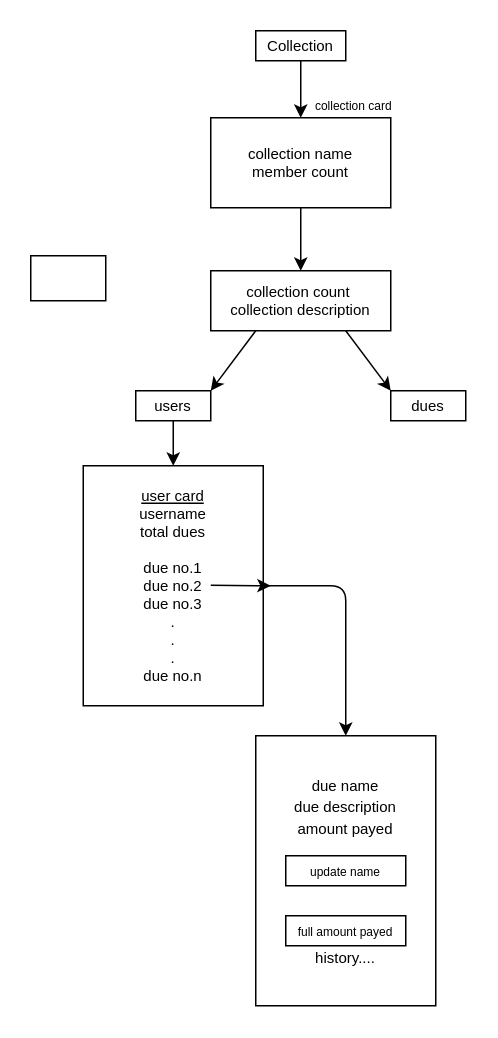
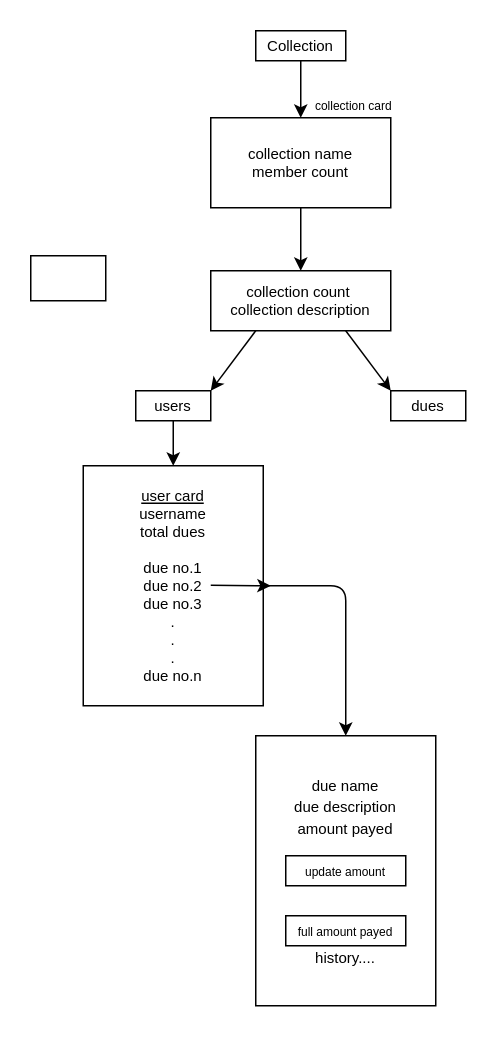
node "update name": label "update name" -> "update amount"
